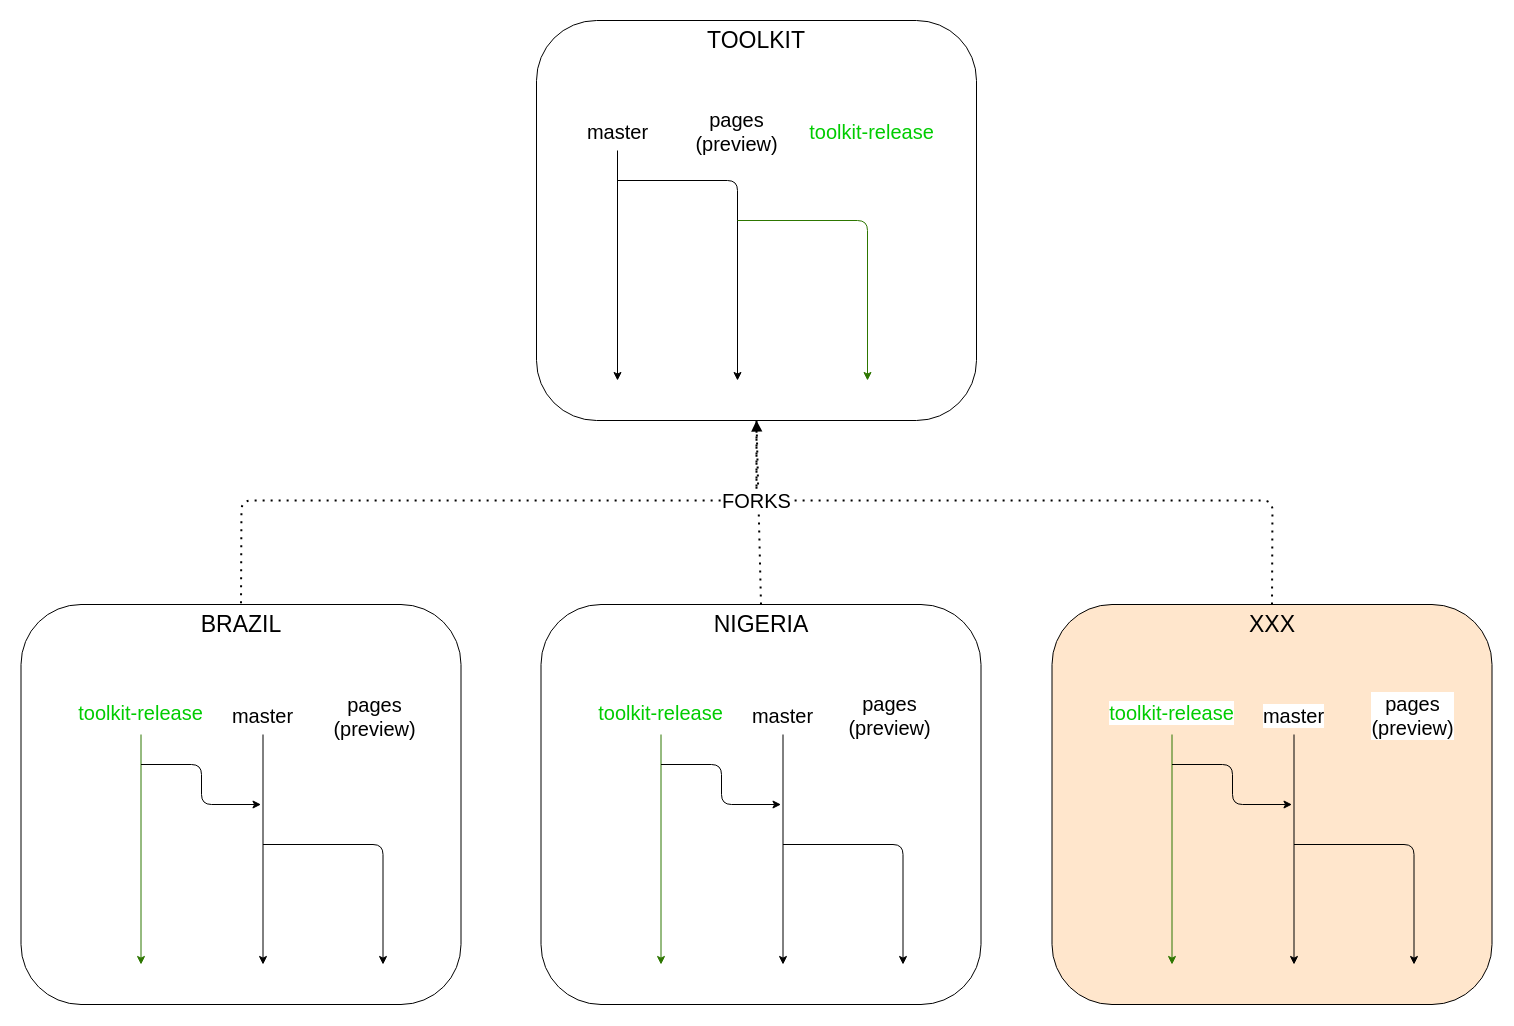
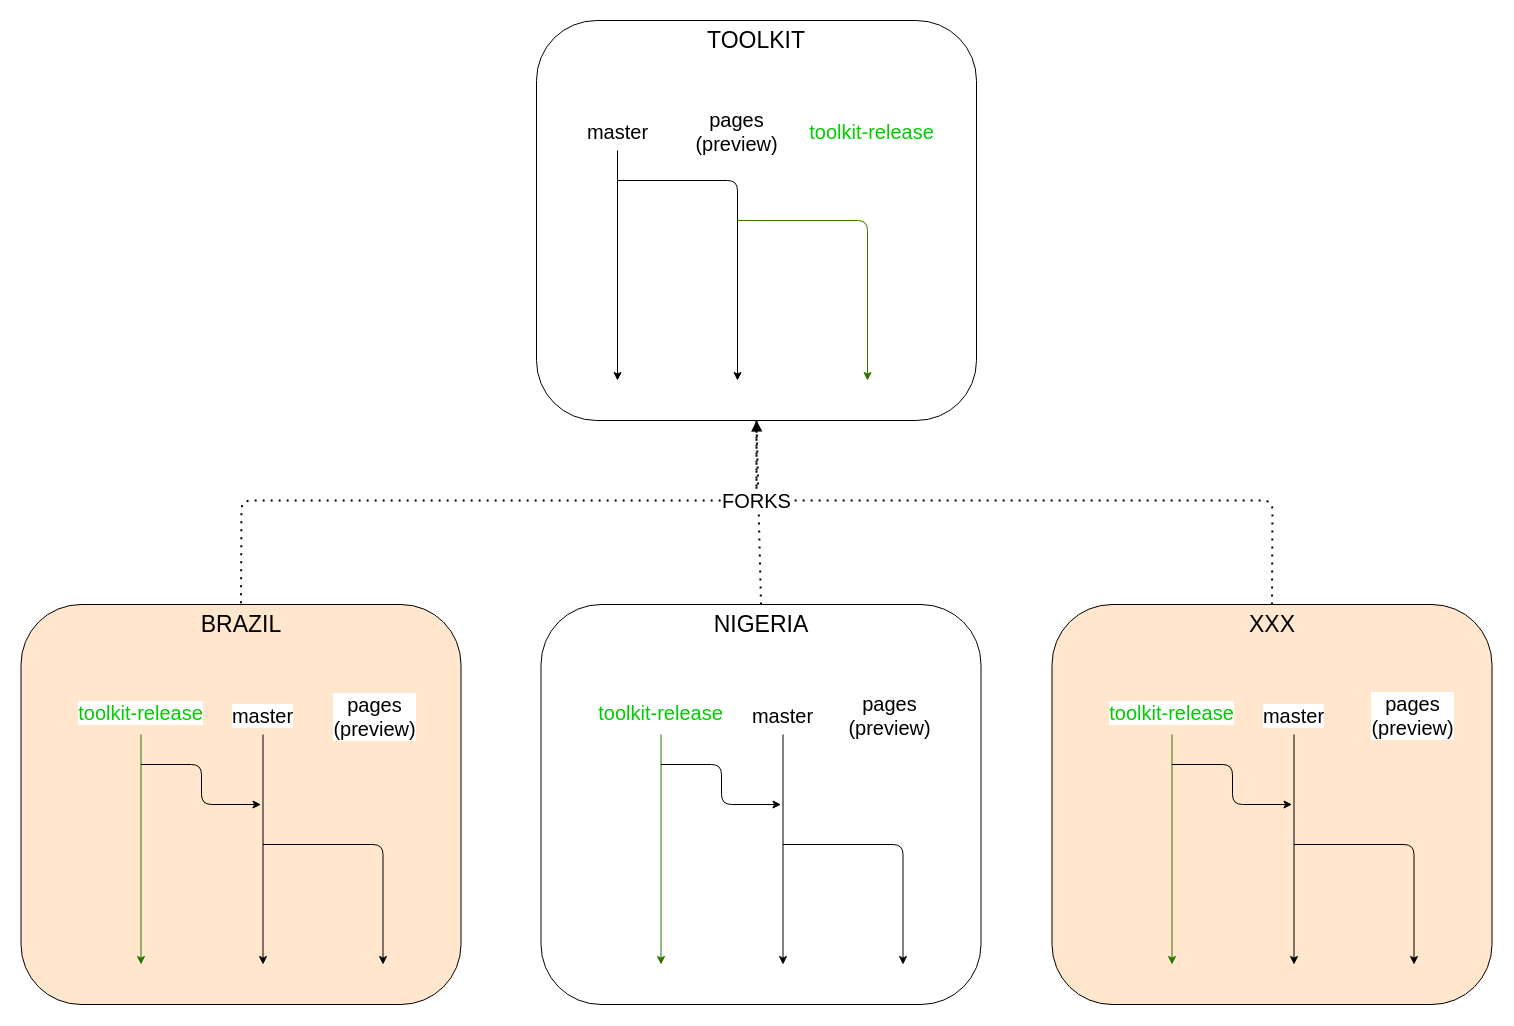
node "BRAZIL": fillcolor #ffffff -> #ffe6cc
